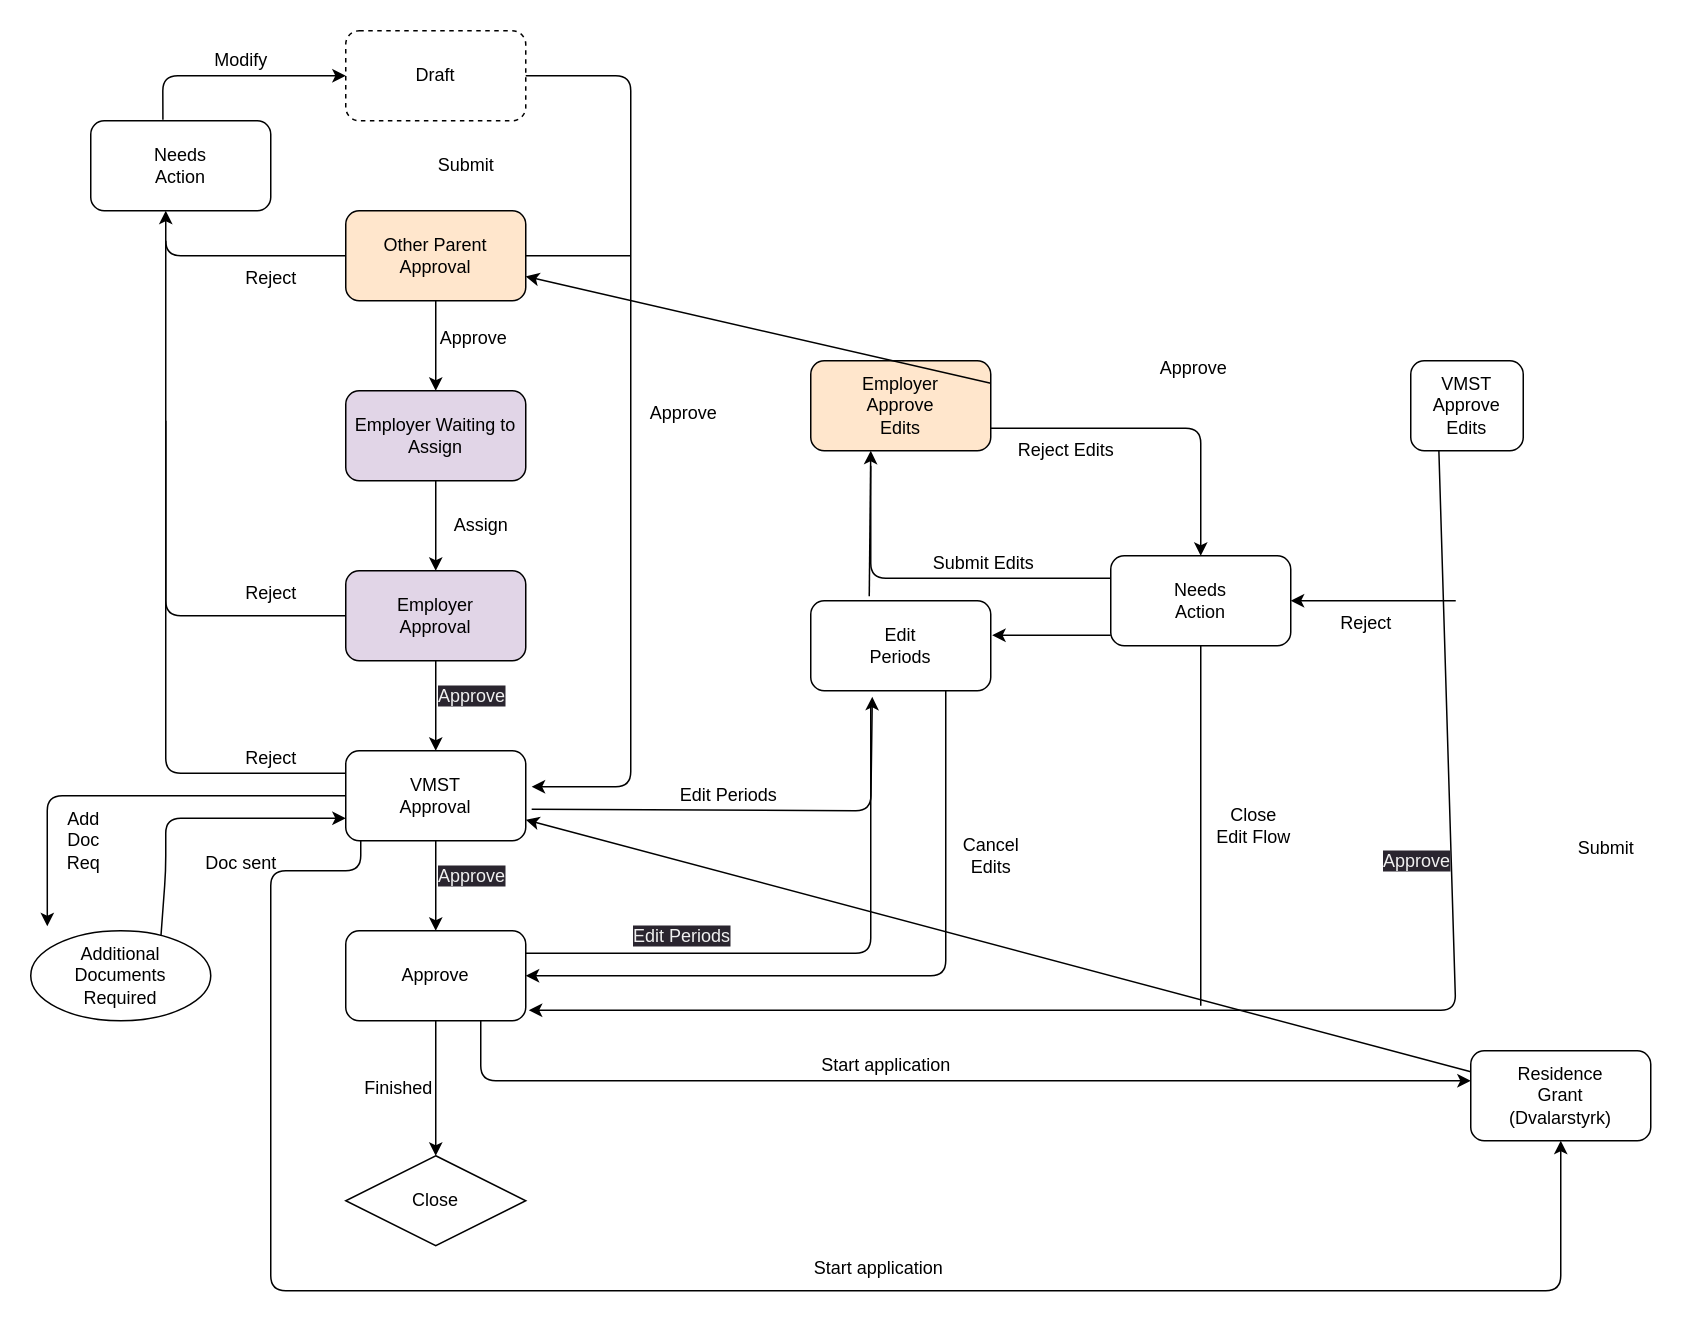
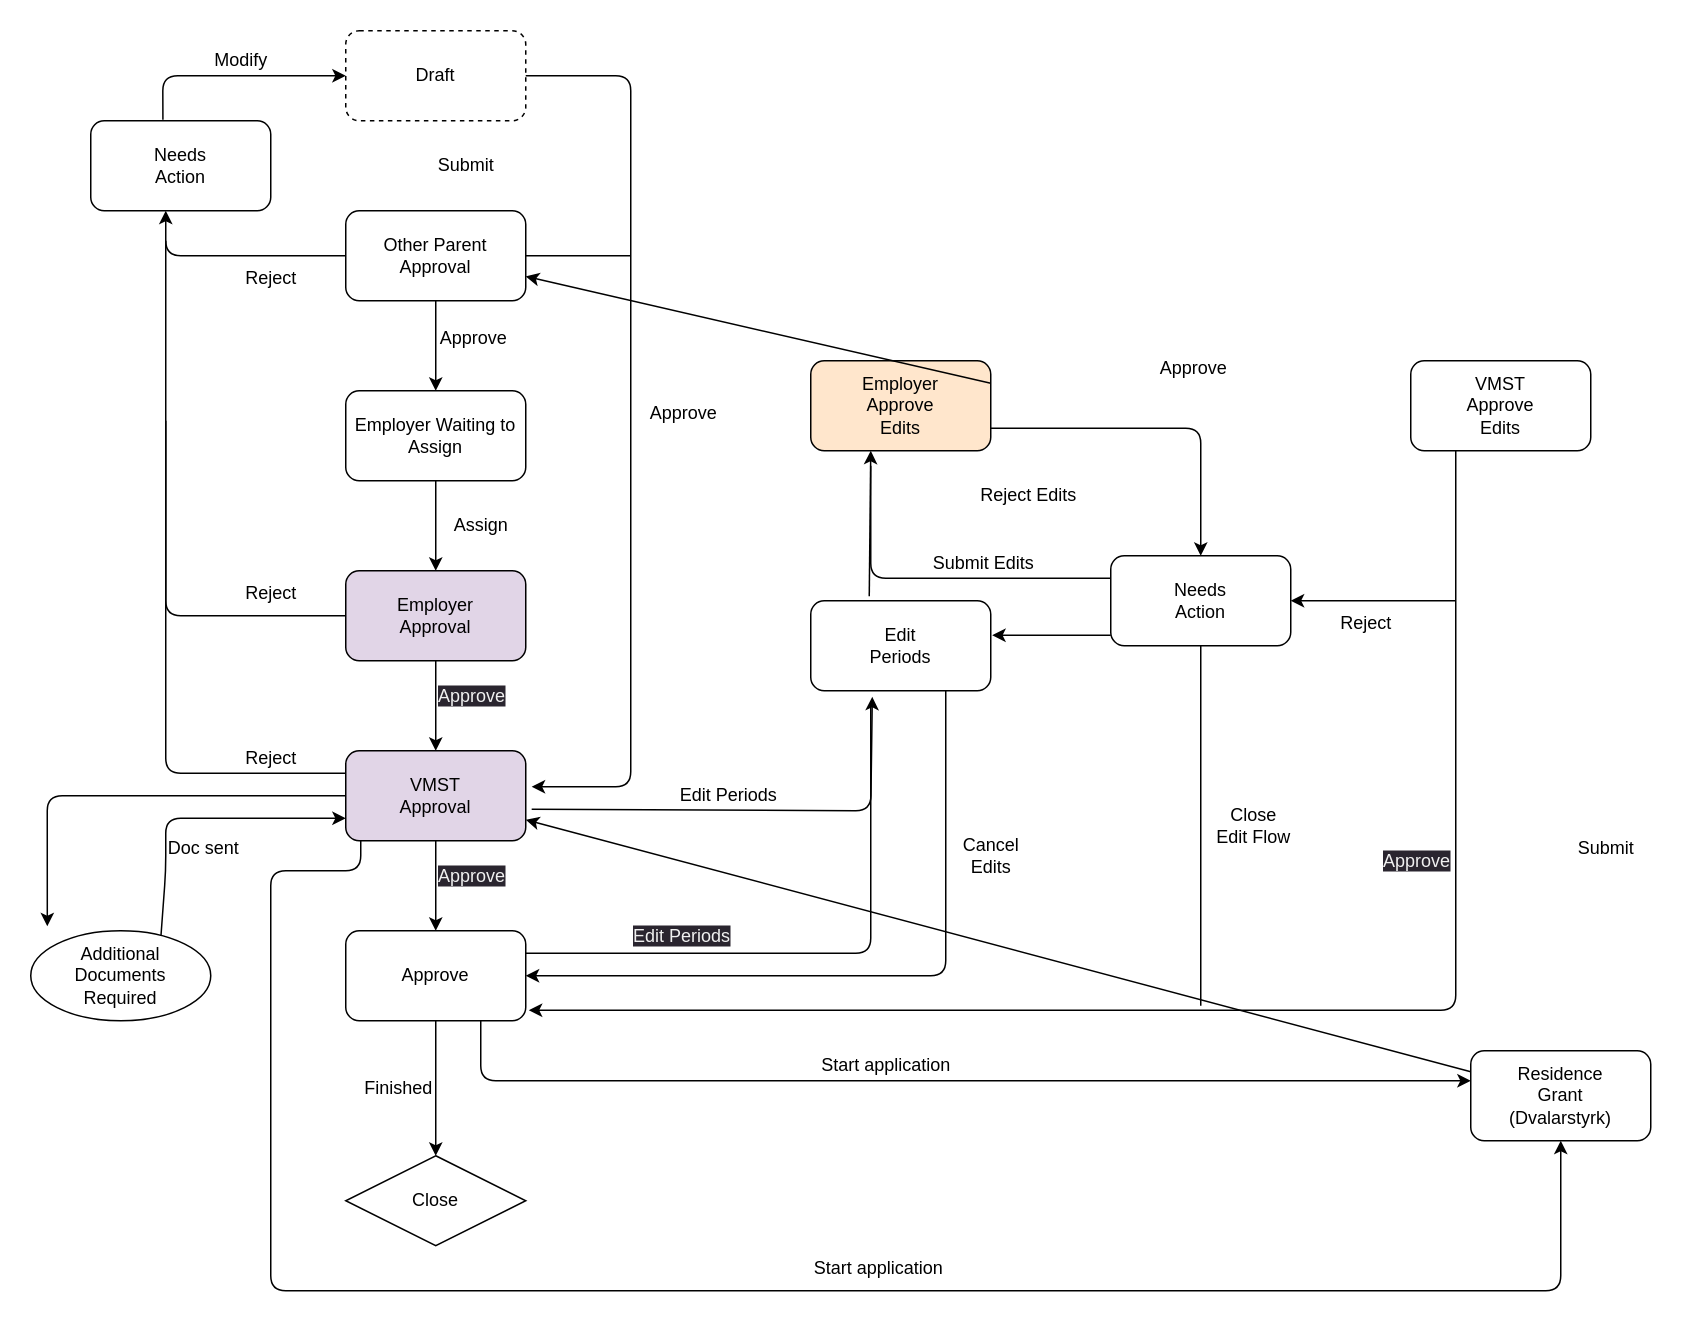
node "Other Parent Approval": fillcolor #ffe6cc -> #ffffff
node "VMST Approve Edits": size 113x90 -> 180x90
node "Employer Waiting to Assign": fillcolor #e1d5e7 -> #ffffff
node "Reject Edits": moved (1066, 451) -> (1028, 496)
node "VMST Approval": fillcolor #ffffff -> #e1d5e7
node "Add Doc Req": removed
node "Doc sent": moved (241, 863) -> (203, 848)
